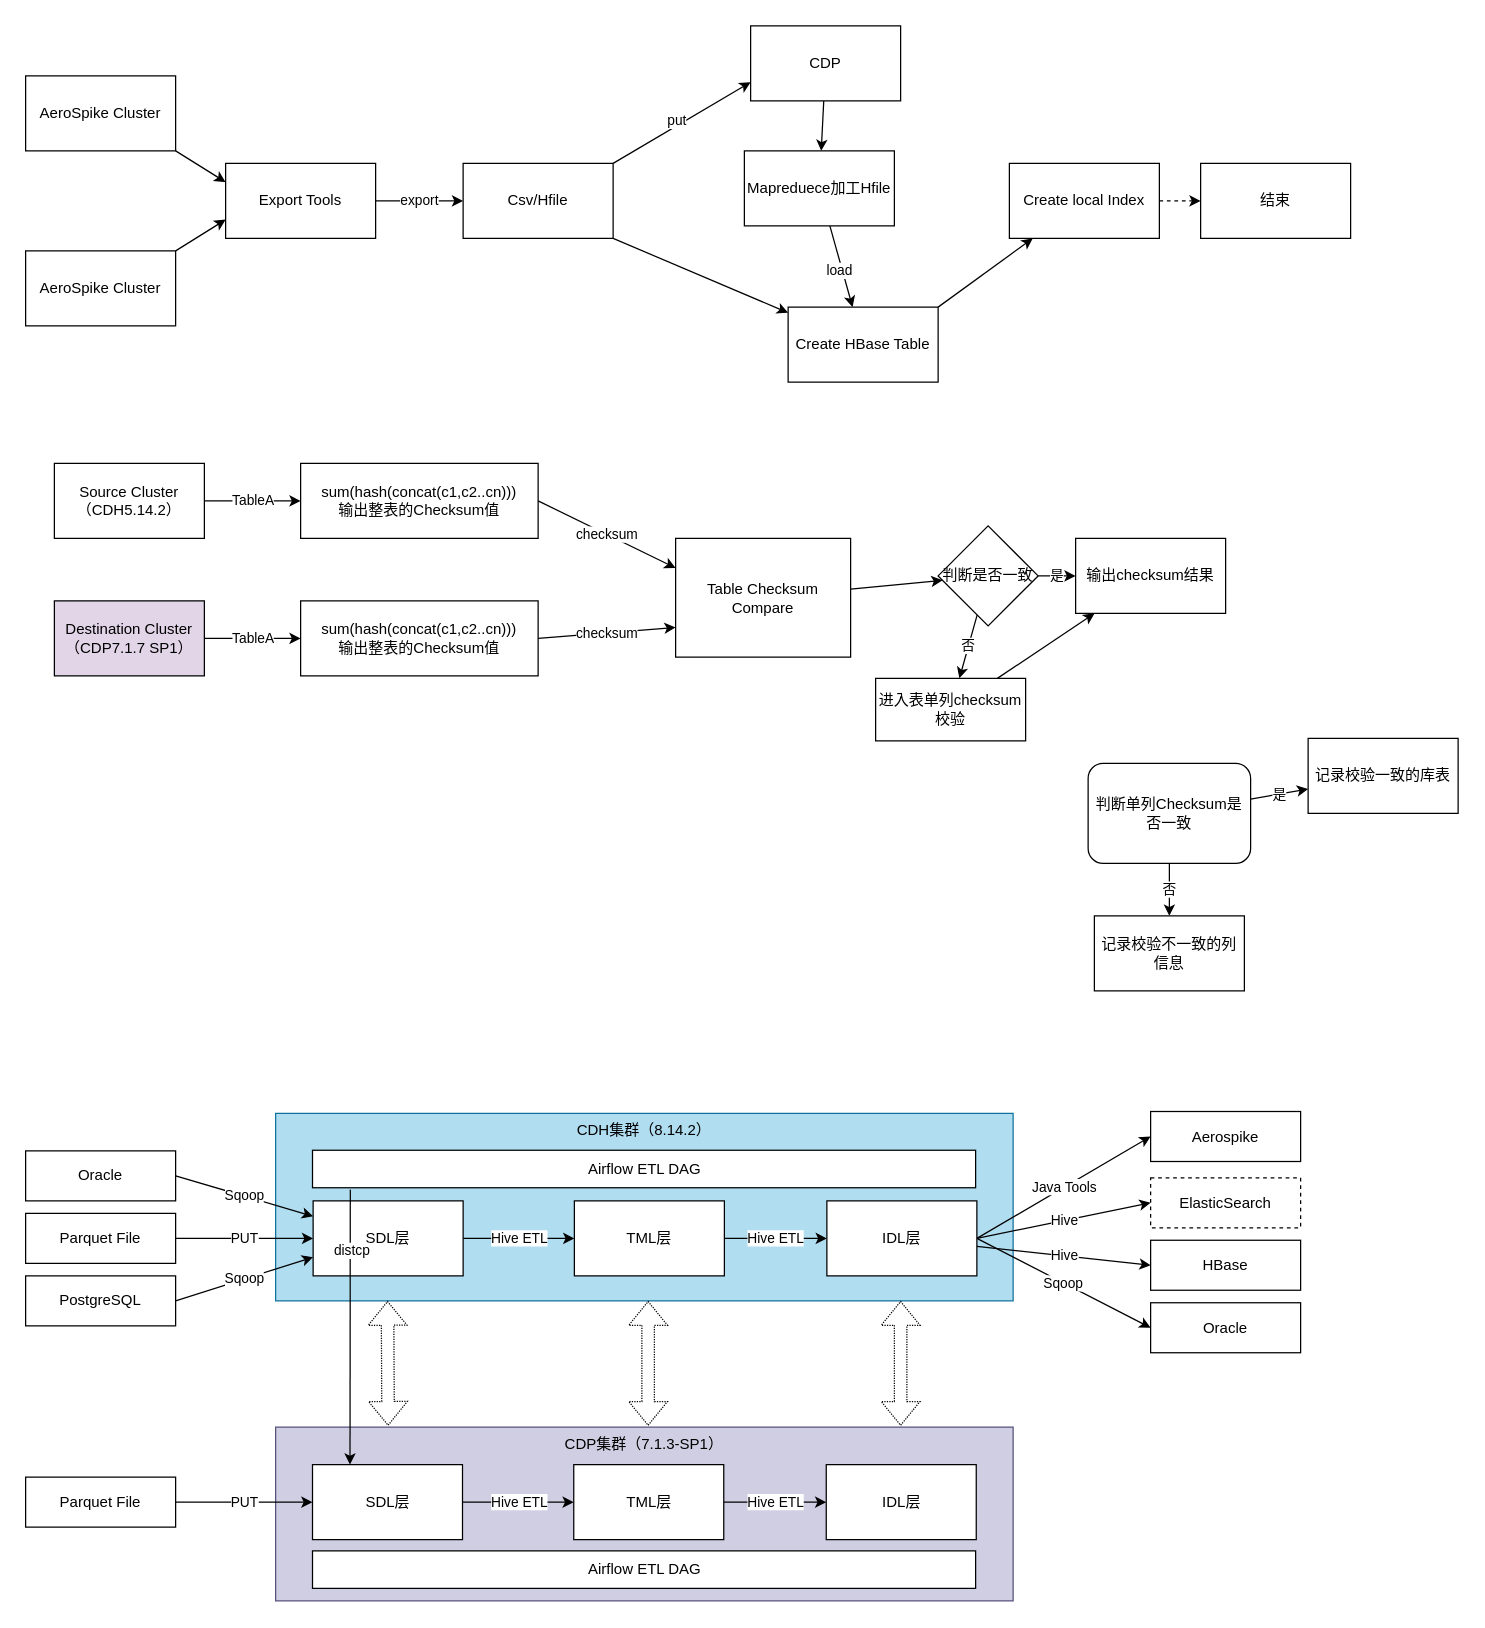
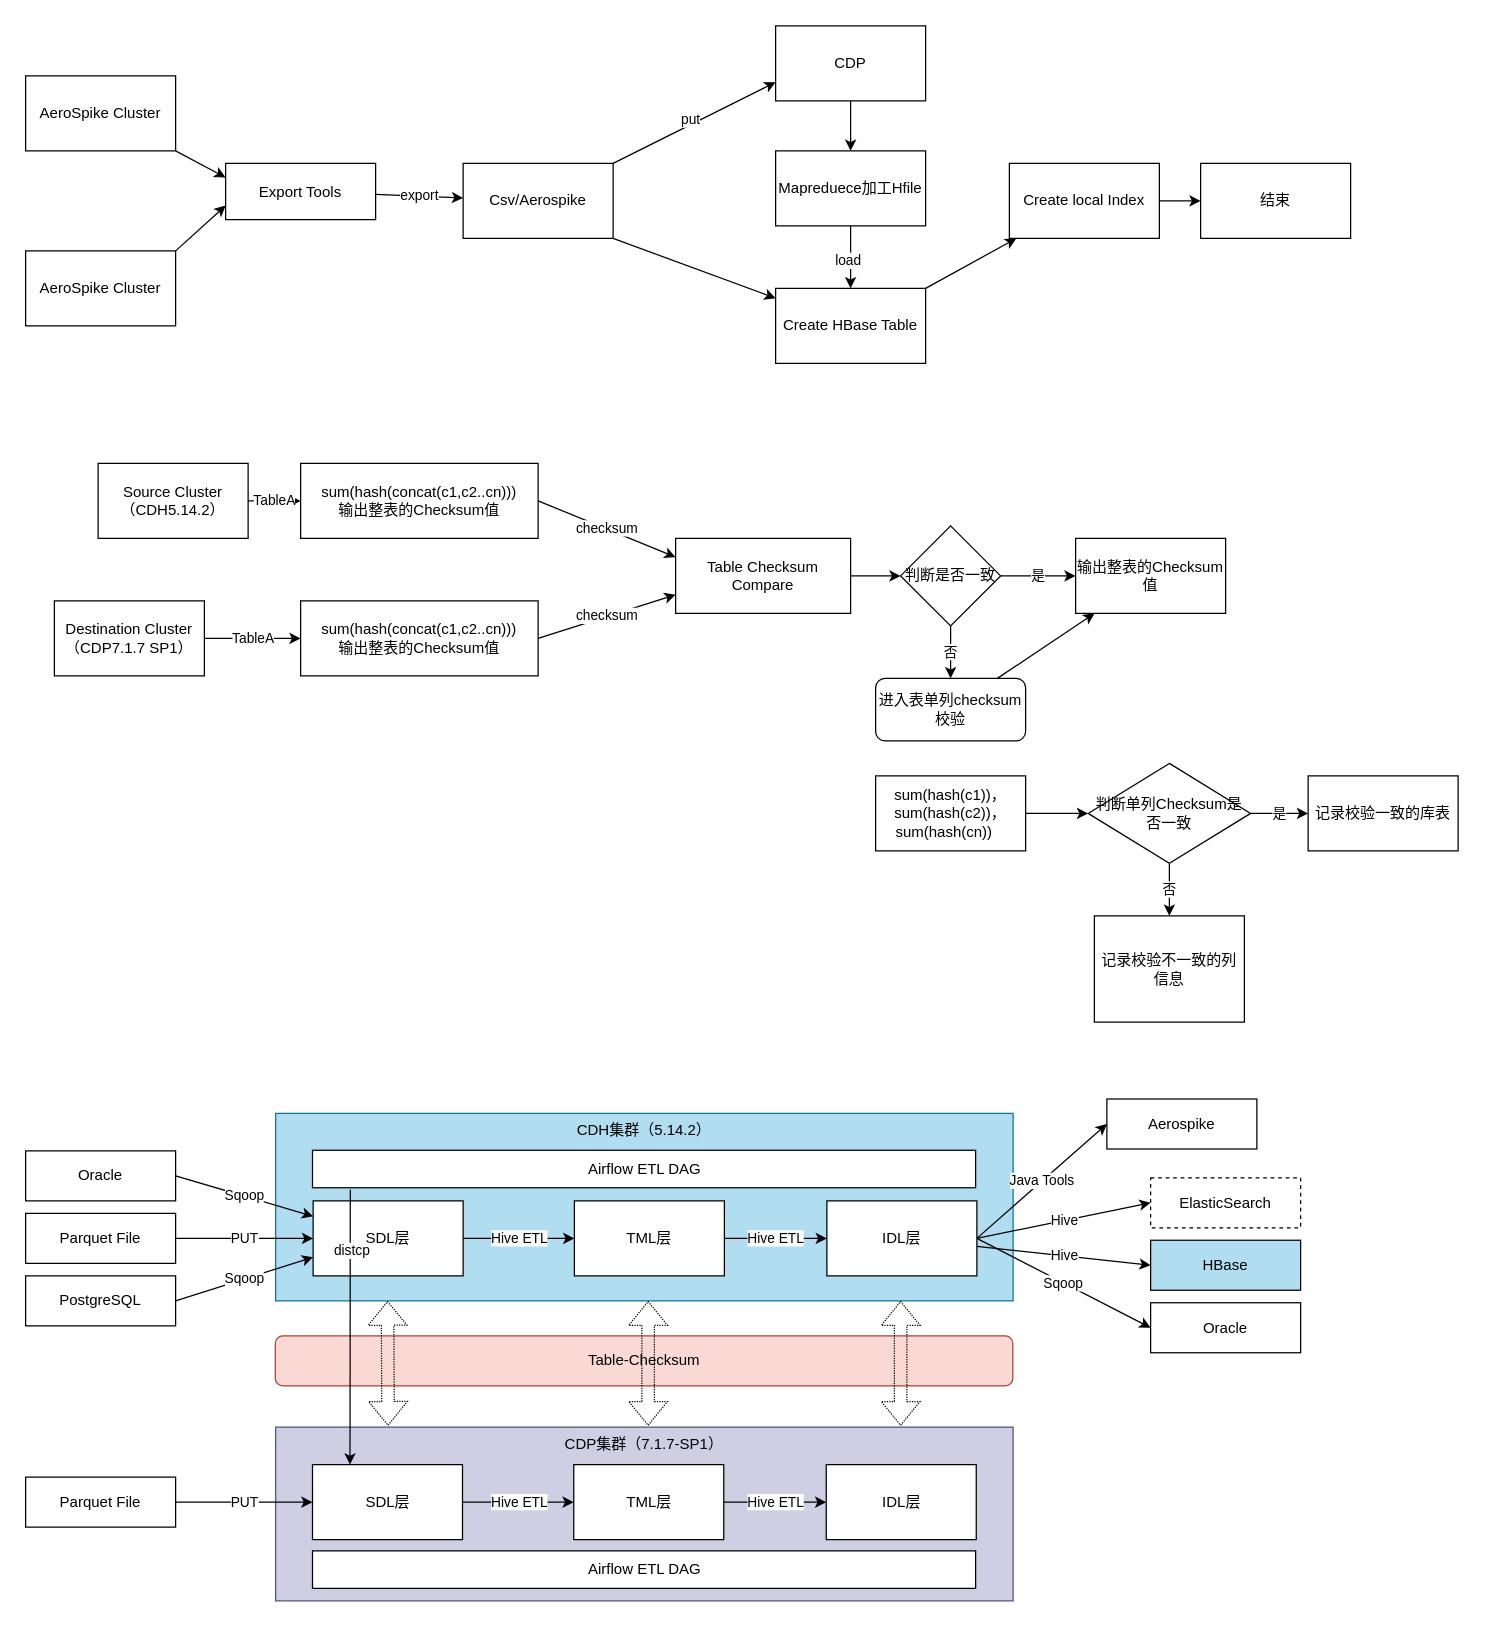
node "CDP": moved (826, 63) -> (851, 63)
node "Mapreduece加工Hfile": moved (819, 188) -> (851, 188)
node "Export Tools": size 150x75 -> 150x56
node "Csv/Hfile": label "Csv/Hfile" -> "Csv/Aerospike"
edge "Create local Index" -> "结束": style dashed -> solid
node "Create HBase Table": moved (863, 344) -> (851, 326)
node "Source Cluster （CDH5.14.2）": moved (129, 501) -> (173, 501)
node "判断是否一致": moved (988, 576) -> (951, 576)
node "输出checksum结果": label "输出checksum结果" -> "输出整表的Checksum值"
node "Table Checksum Compare": size 175x119 -> 175x75
node "Destination Cluster （CDP7.1.7 SP1）": fillcolor #e1d5e7 -> #ffffff
node "进入表单列checksum校验": shape rectangle -> rounded rectangle
node "记录校验一致的库表": moved (1383, 776) -> (1383, 813)
node "sum(hash(c1))，sum(hash(c2))，sum(hash(cn))": added
edge "sum(hash(c1))，sum(hash(c2))，sum(hash(cn))" -> "判断单列Checksum是否一致": added
node "判断单列Checksum是否一致": shape rounded rectangle -> diamond
node "记录校验不一致的列信息": size 150x75 -> 150x106
node "CDH集群（8.14.2）": label "CDH集群（8.14.2）" -> "CDH集群（5.14.2）"
node "Aerospike": moved (1226, 1136) -> (1182, 1124)
node "HBase": fillcolor #ffffff -> #b1ddf0
node "Table-Checksum": added
node "CDP集群（7.1.3-SP1）": label "CDP集群（7.1.3-SP1）" -> "CDP集群（7.1.7-SP1）"
